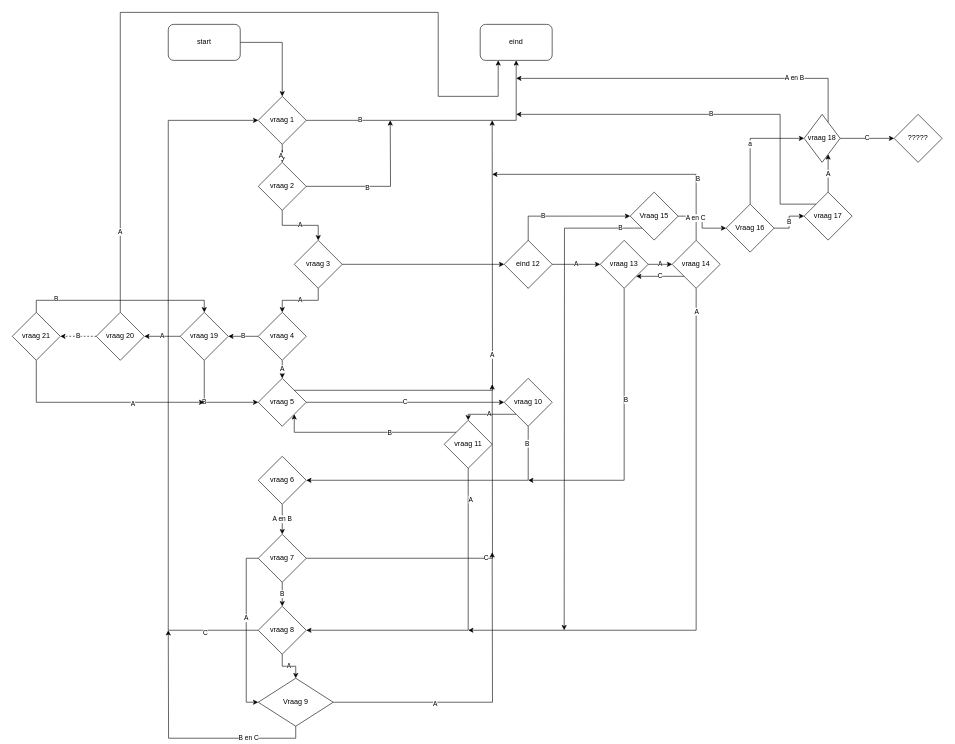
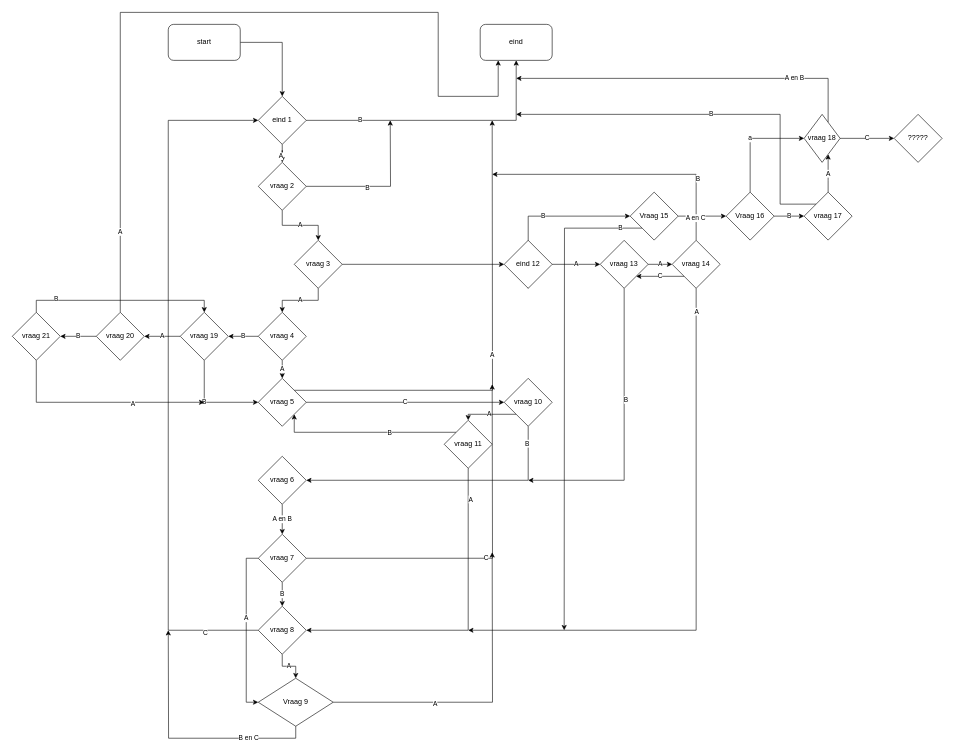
node "vraag 1": label "vraag 1" -> "eind 1"
node "Vraag 16": moved (750, 228) -> (750, 216)
edge "vraag 20" -> "vraag 21": style dashed -> solid
